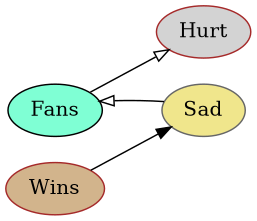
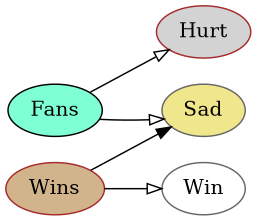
edge "Sad" -> "Fans": reversed
node "Win": added
